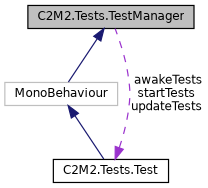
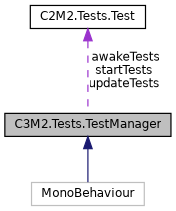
node "C2M2.Tests.TestManager": label "C2M2.Tests.TestManager" -> "C3M2.Tests.TestManager"
edge "C2M2.Tests.Test" -> "MonoBehaviour": removed
